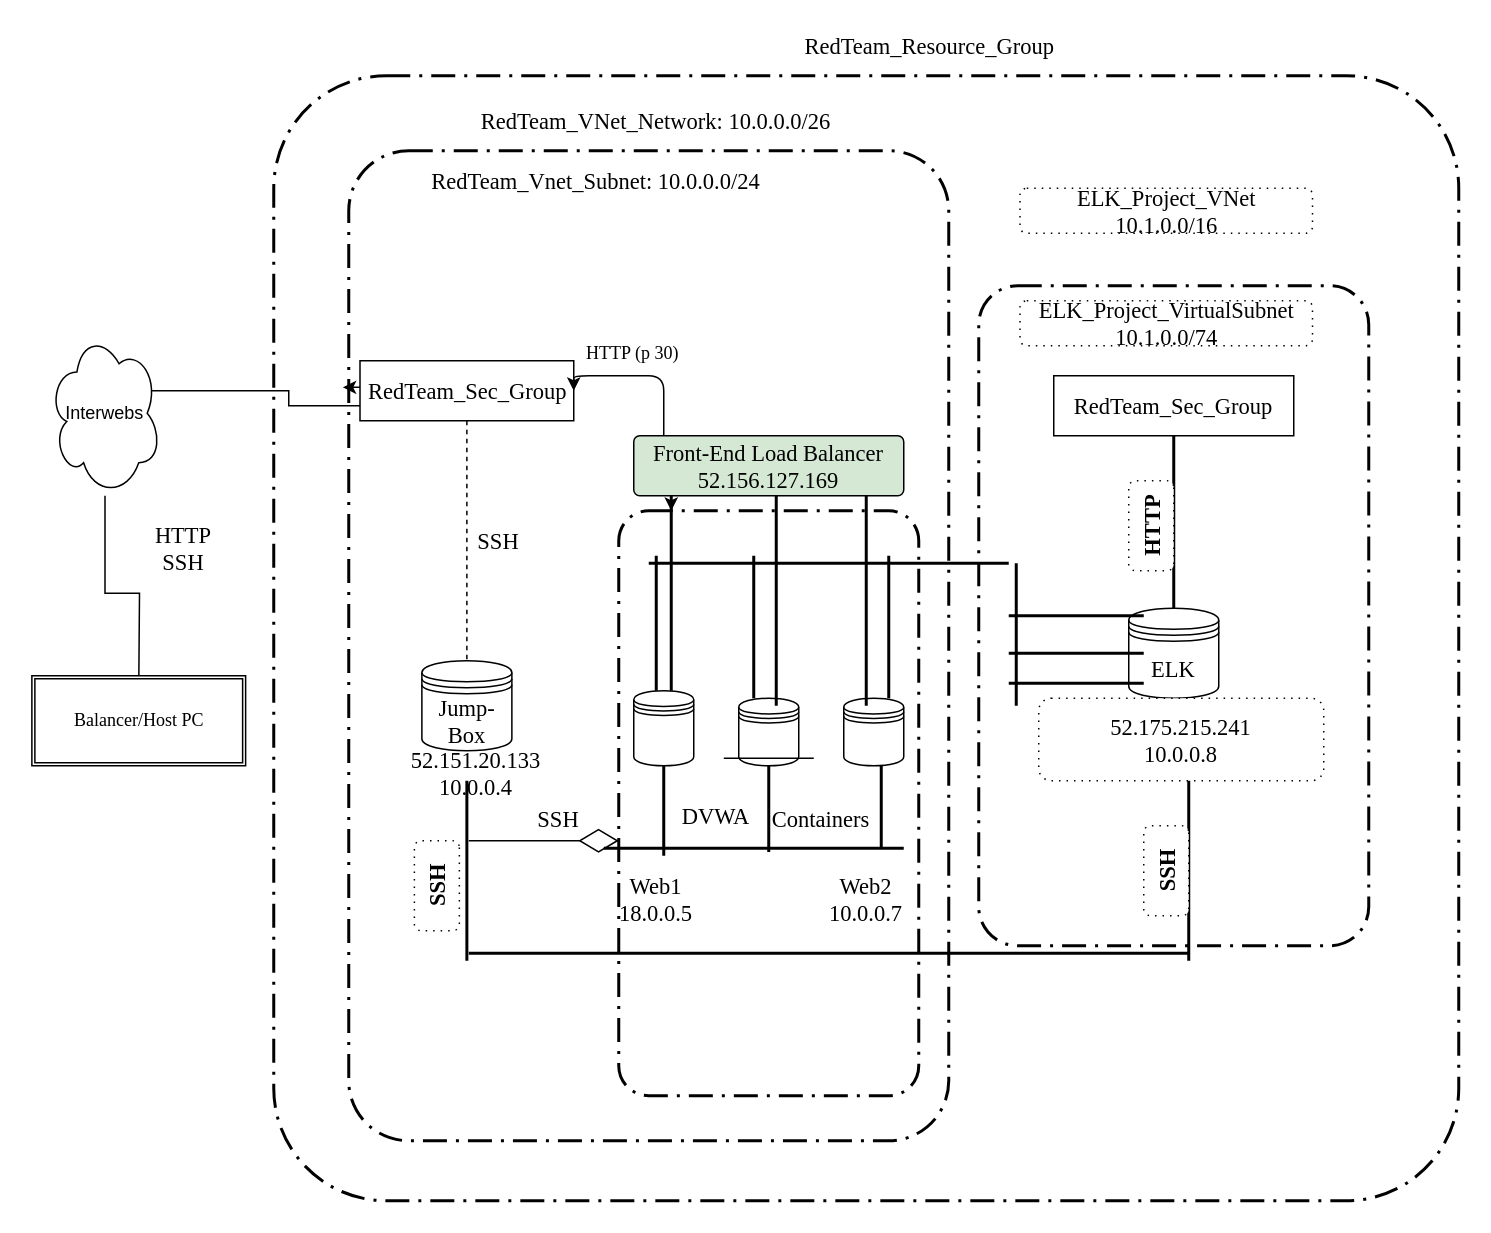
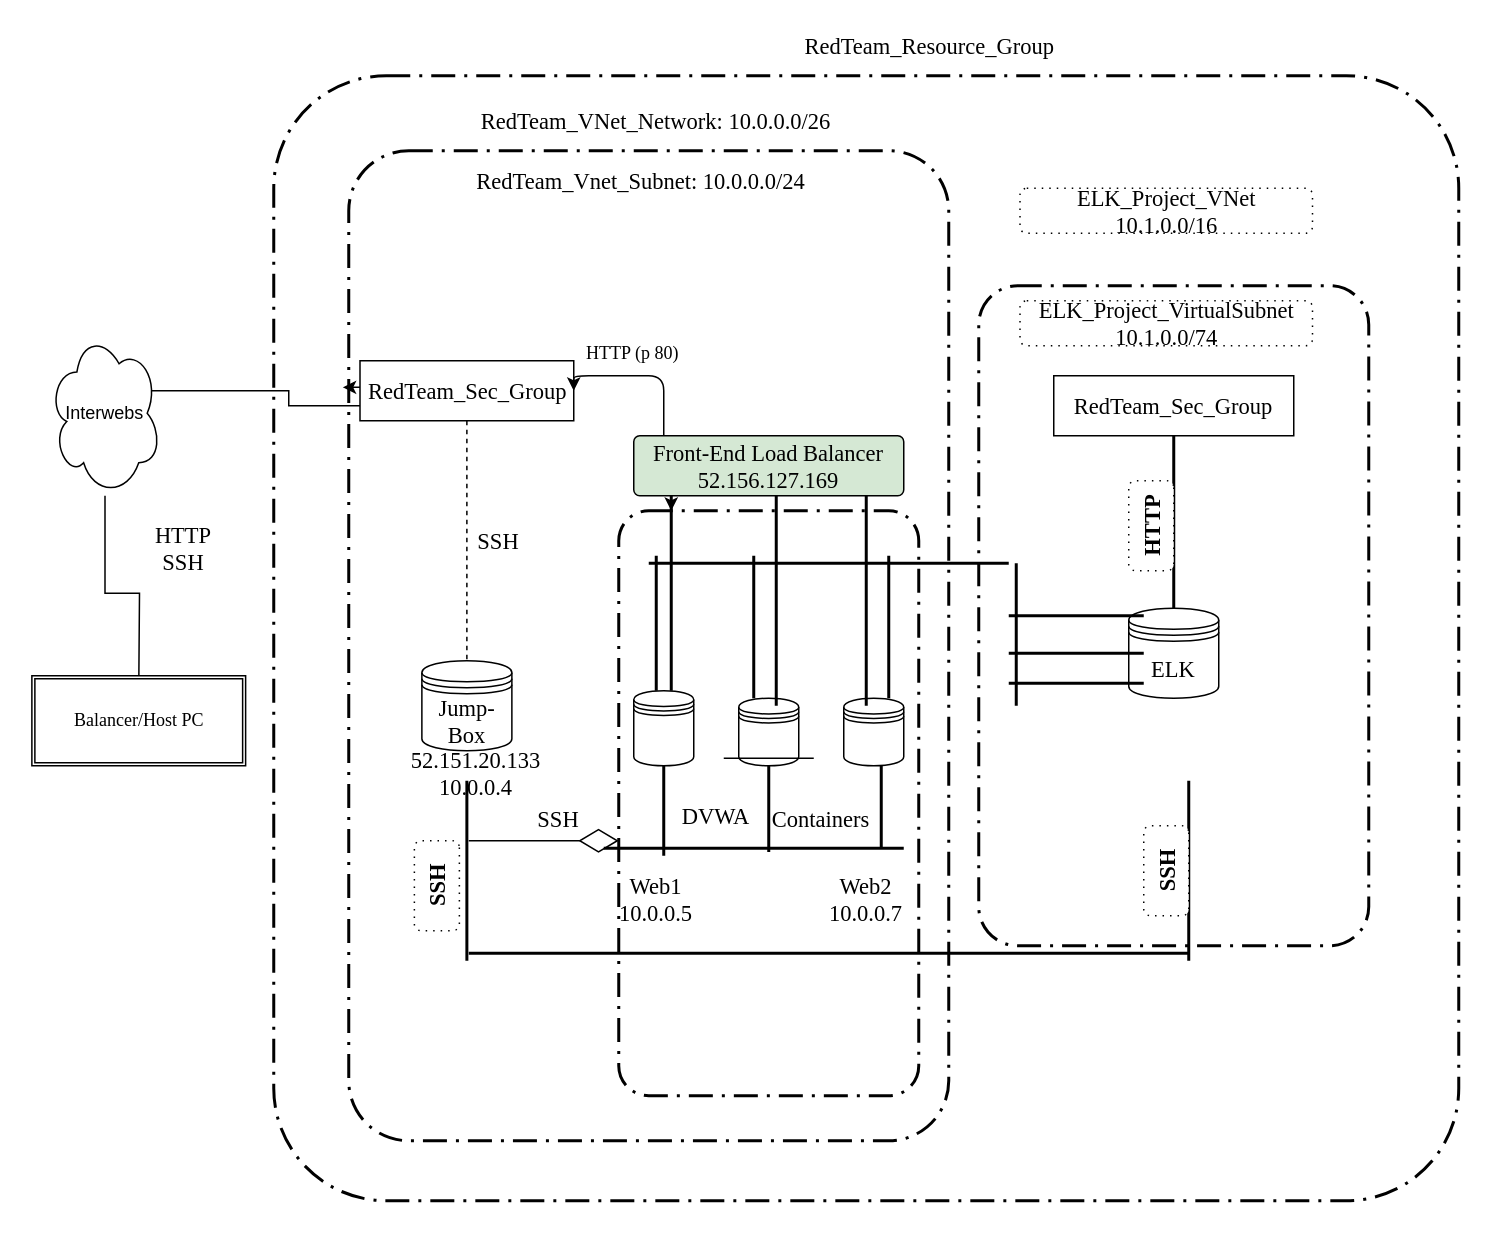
node "RedTeam_Vnet_Subnet: 10.0.0.0/24": moved (596, 181) -> (641, 181)
node "HTTP (p 30)": label "HTTP (p 30)" -> "HTTP (p 80)"
node "52.175.215.241 10.0.0.8": removed
node "Web1 18.0.0.5": label "Web1 18.0.0.5" -> "Web1 10.0.0.5"
